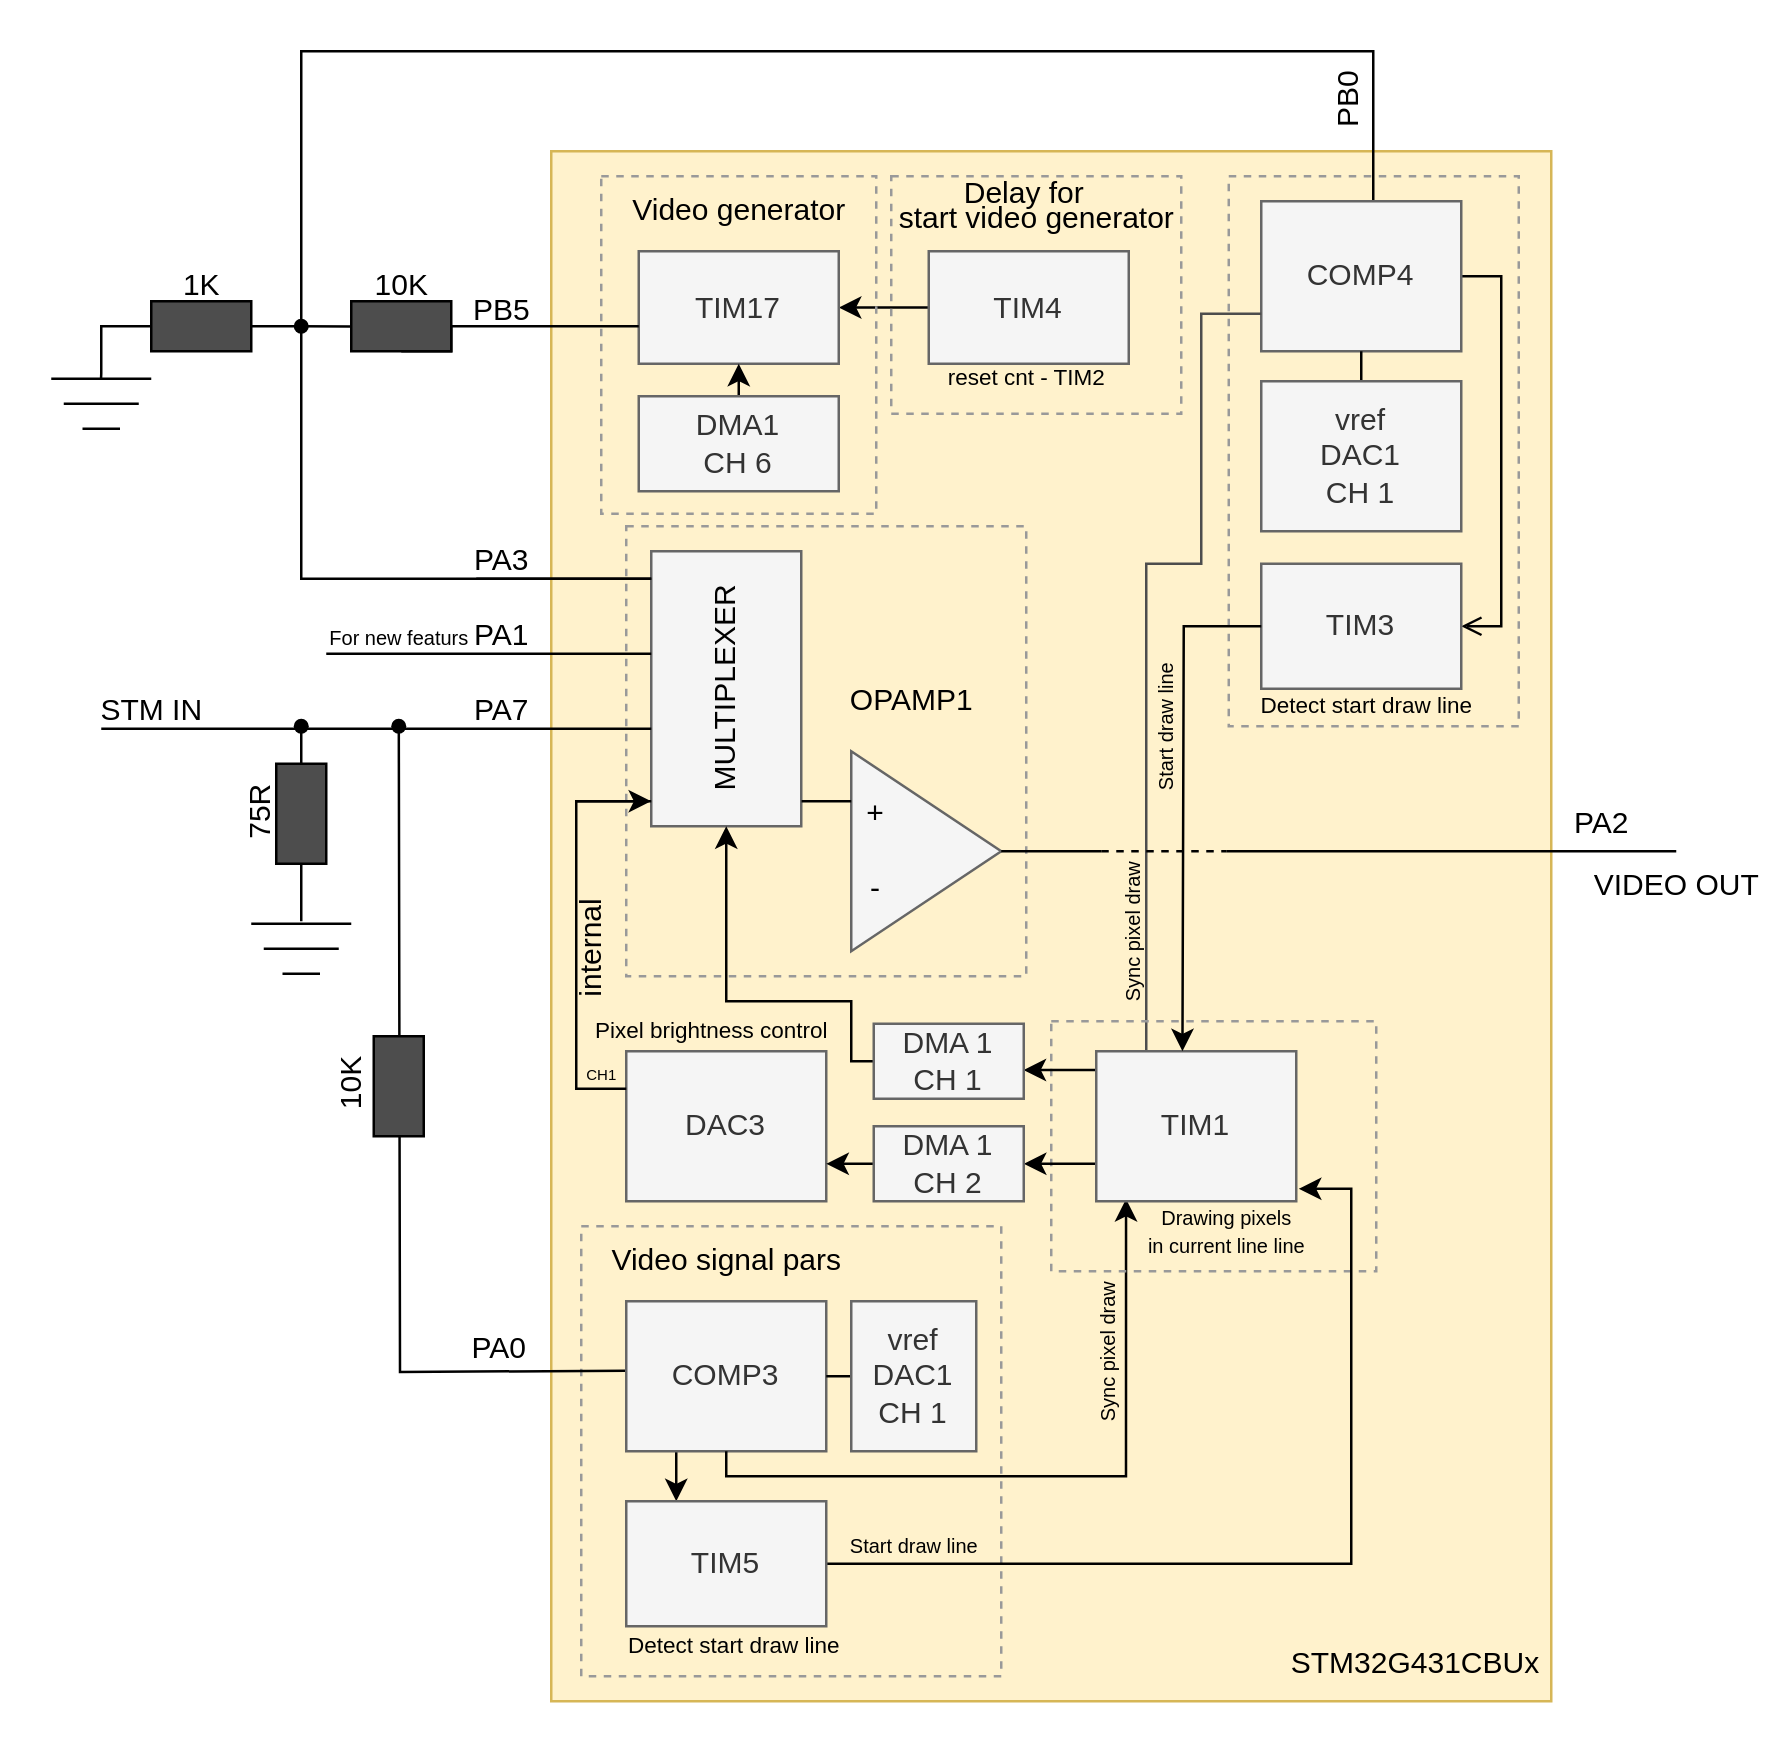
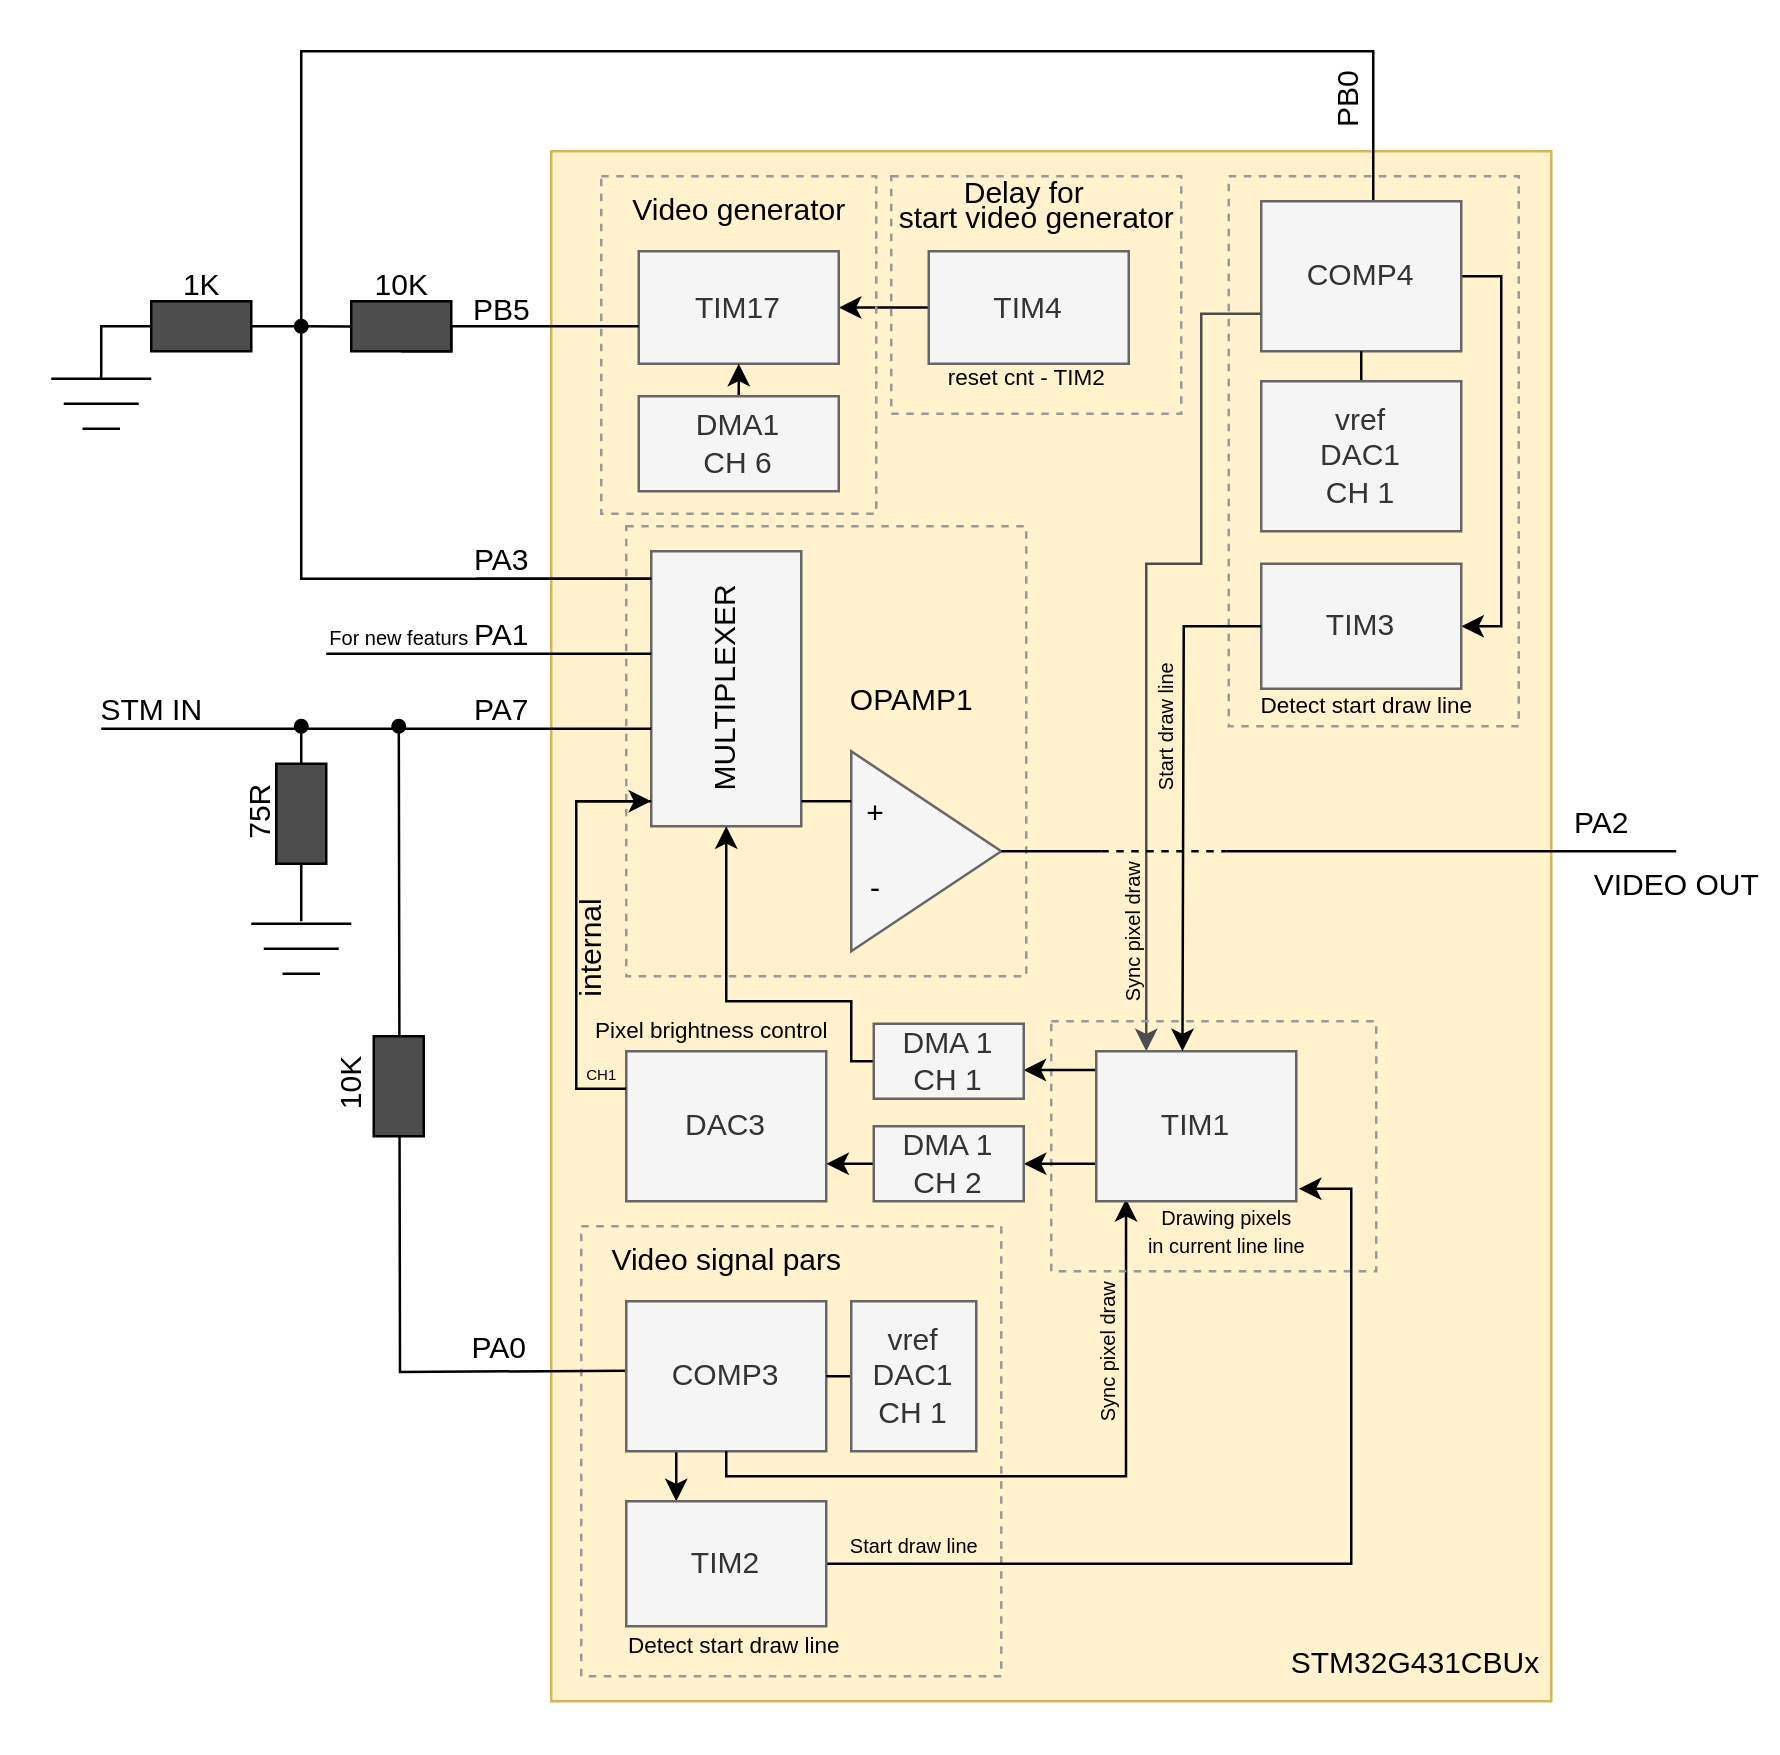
edge "COMP4" -> "TIM3": arrowhead open -> classic
edge "COMP4" -- "TIM1": arrowhead none -> classic
node "TIM5": label "TIM5" -> "TIM2"
